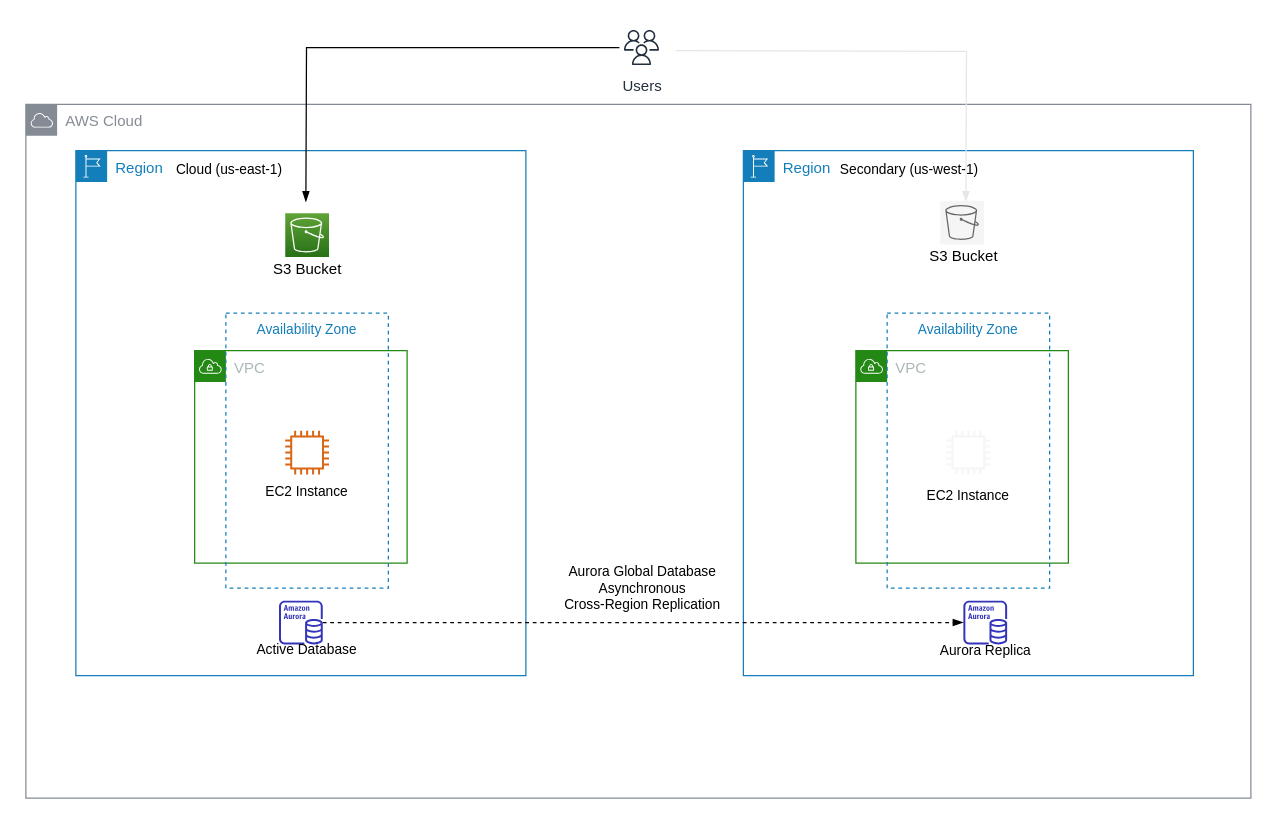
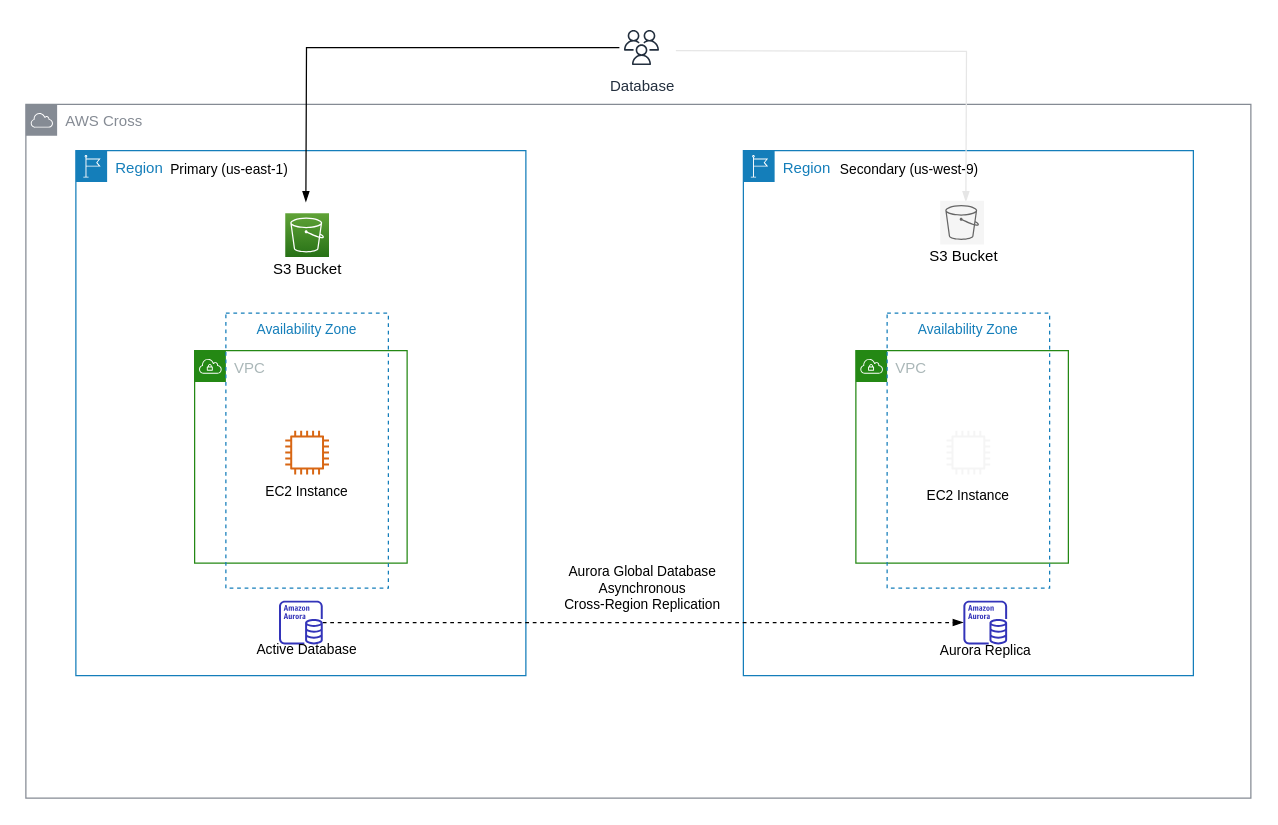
node "Users": label "Users" -> "Database"
node "AWS Cloud": label "AWS Cloud" -> "AWS Cross"
node "Cloud (us-east-1)": label "Cloud (us-east-1)" -> "Primary (us-east-1)"
node "Secondary (us-west-1)": label "Secondary (us-west-1)" -> "Secondary (us-west-9)"
